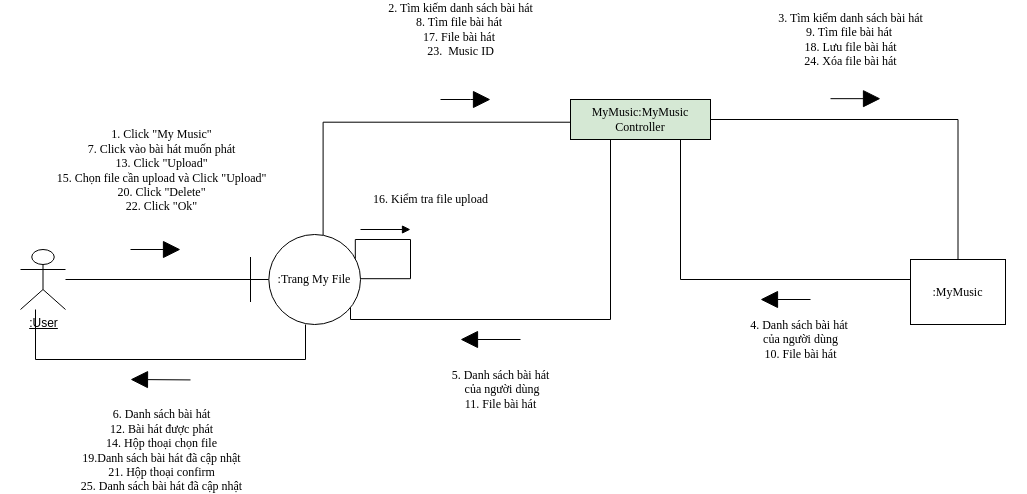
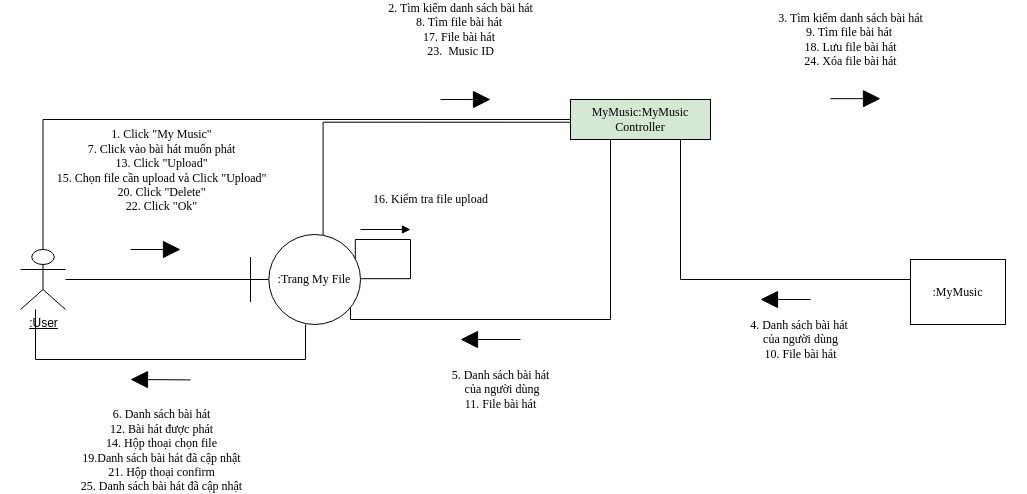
edge "MyMusic:MyMusicController" -- ":MyMusic": now "MyMusic:MyMusicController" -- ":User"
